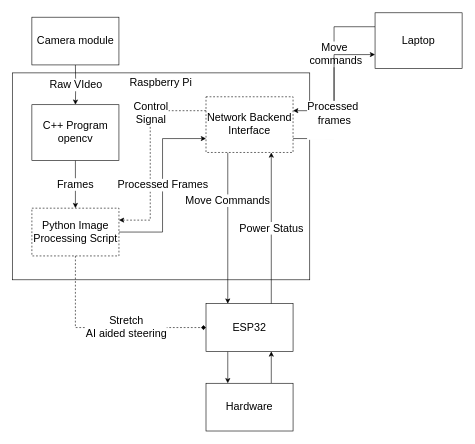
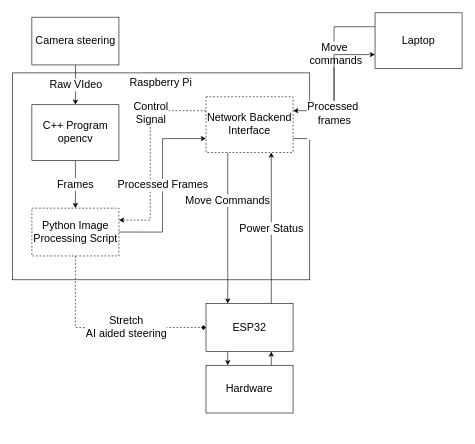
node "Camera module": label "Camera module" -> "Camera steering"
node "Hardware": moved (250, 407) -> (250, 389)
